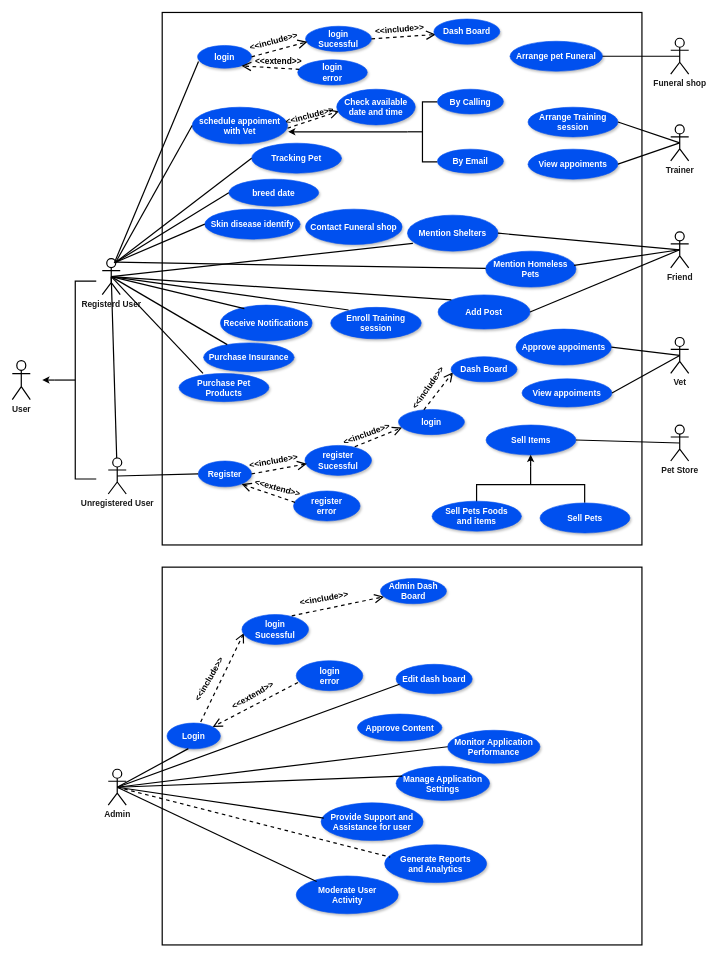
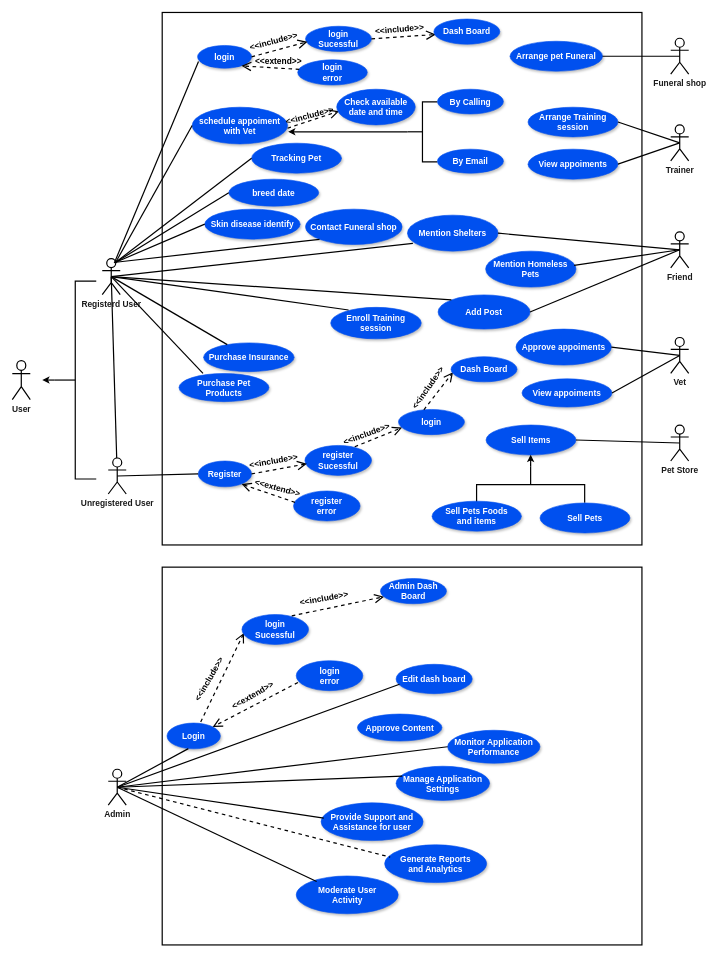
edge "Mention Homeless Pets" -- "Registerd User": now "Contact Funeral shop" -- "Registerd User"
edge "Registerd User" -- "Receive Notifications": removed
node "Receive Notifications": removed
